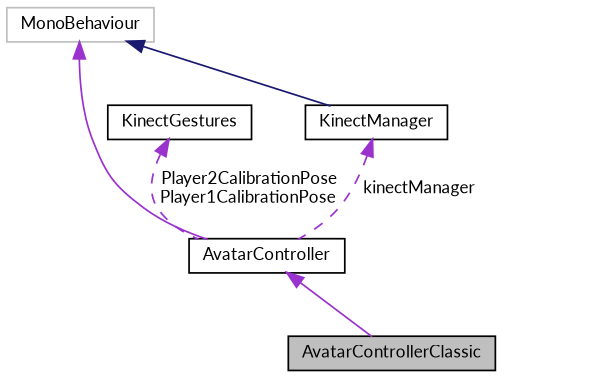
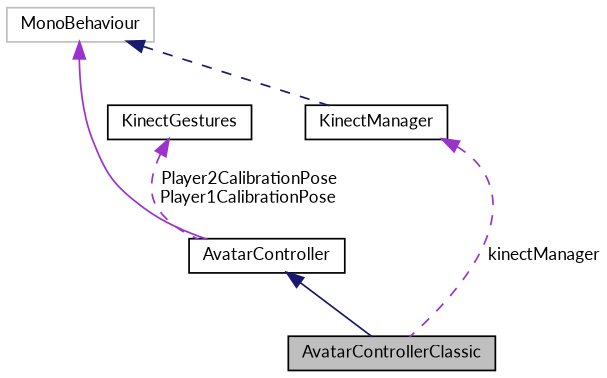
edge "KinectManager" -> "MonoBehaviour": style solid -> dashed
edge "AvatarController" -> "KinectManager": now "AvatarControllerClassic" -> "KinectManager"
edge "AvatarControllerClassic" -> "AvatarController": color darkorchid3 -> midnightblue
